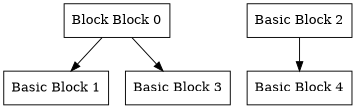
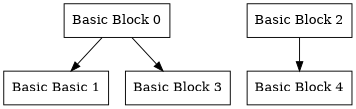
node "Block Block 0": label "Block Block 0" -> "Basic Block 0"
node "Basic Block 1": label "Basic Block 1" -> "Basic Basic 1"
